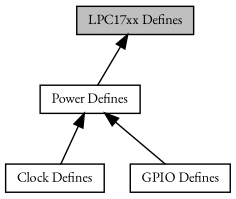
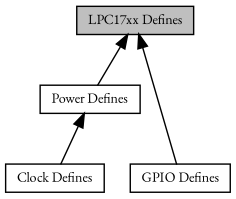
edge "GPIO Defines" -> "Power Defines": now "GPIO Defines" -> "LPC17xx Defines"
